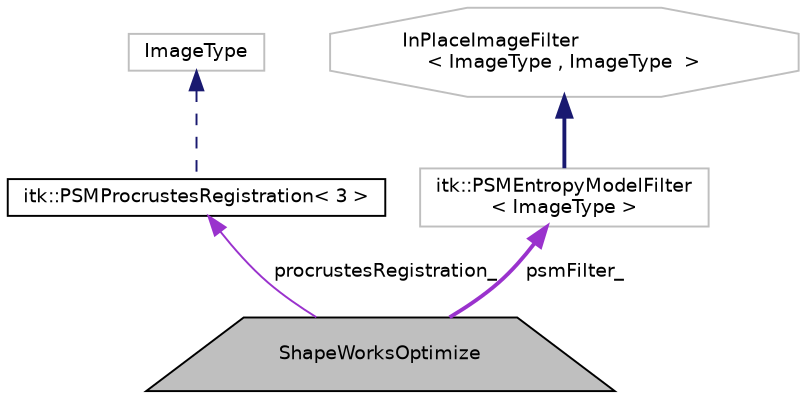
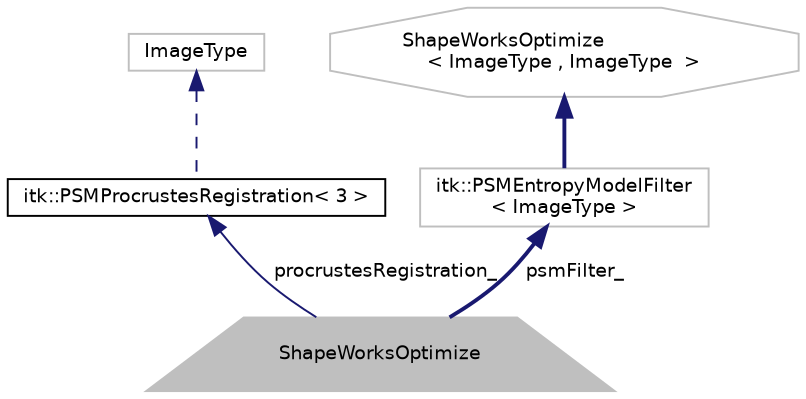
node "InPlaceImageFilter < ImageType , ImageType  >": label "InPlaceImageFilter < ImageType , ImageType  >" -> "ShapeWorksOptimize < ImageType , ImageType  >"
edge "ShapeWorksOptimize" -> "itk::PSMProcrustesRegistration< 3 >": color darkorchid3 -> midnightblue
edge "ShapeWorksOptimize" -> "itk::PSMEntropyModelFilter < ImageType >": color darkorchid3 -> midnightblue
node "ShapeWorksOptimize": color black -> grey75
